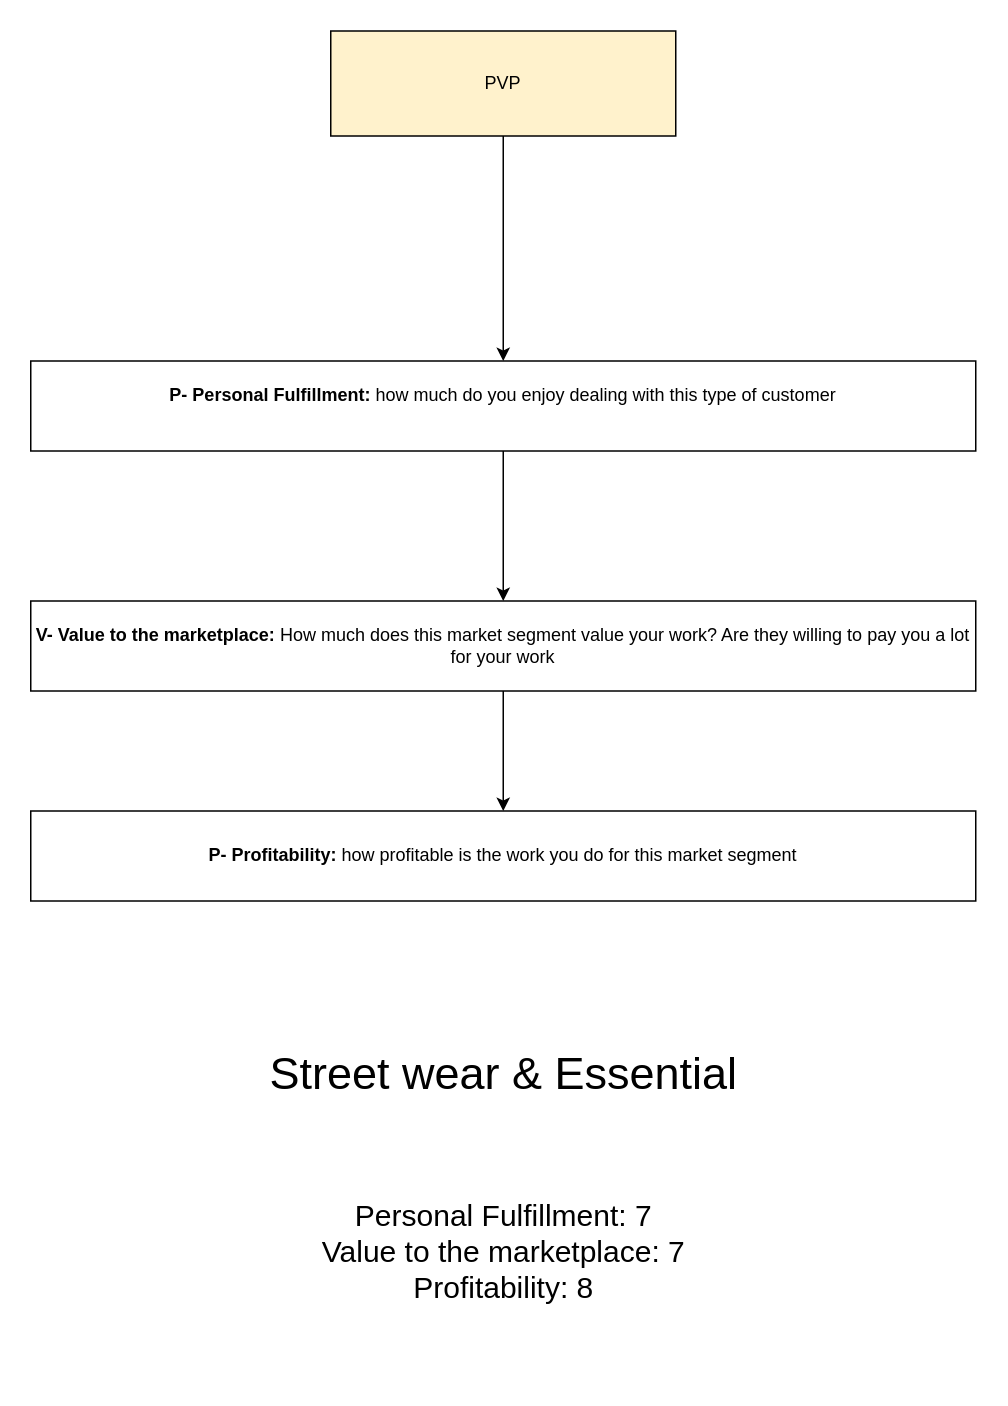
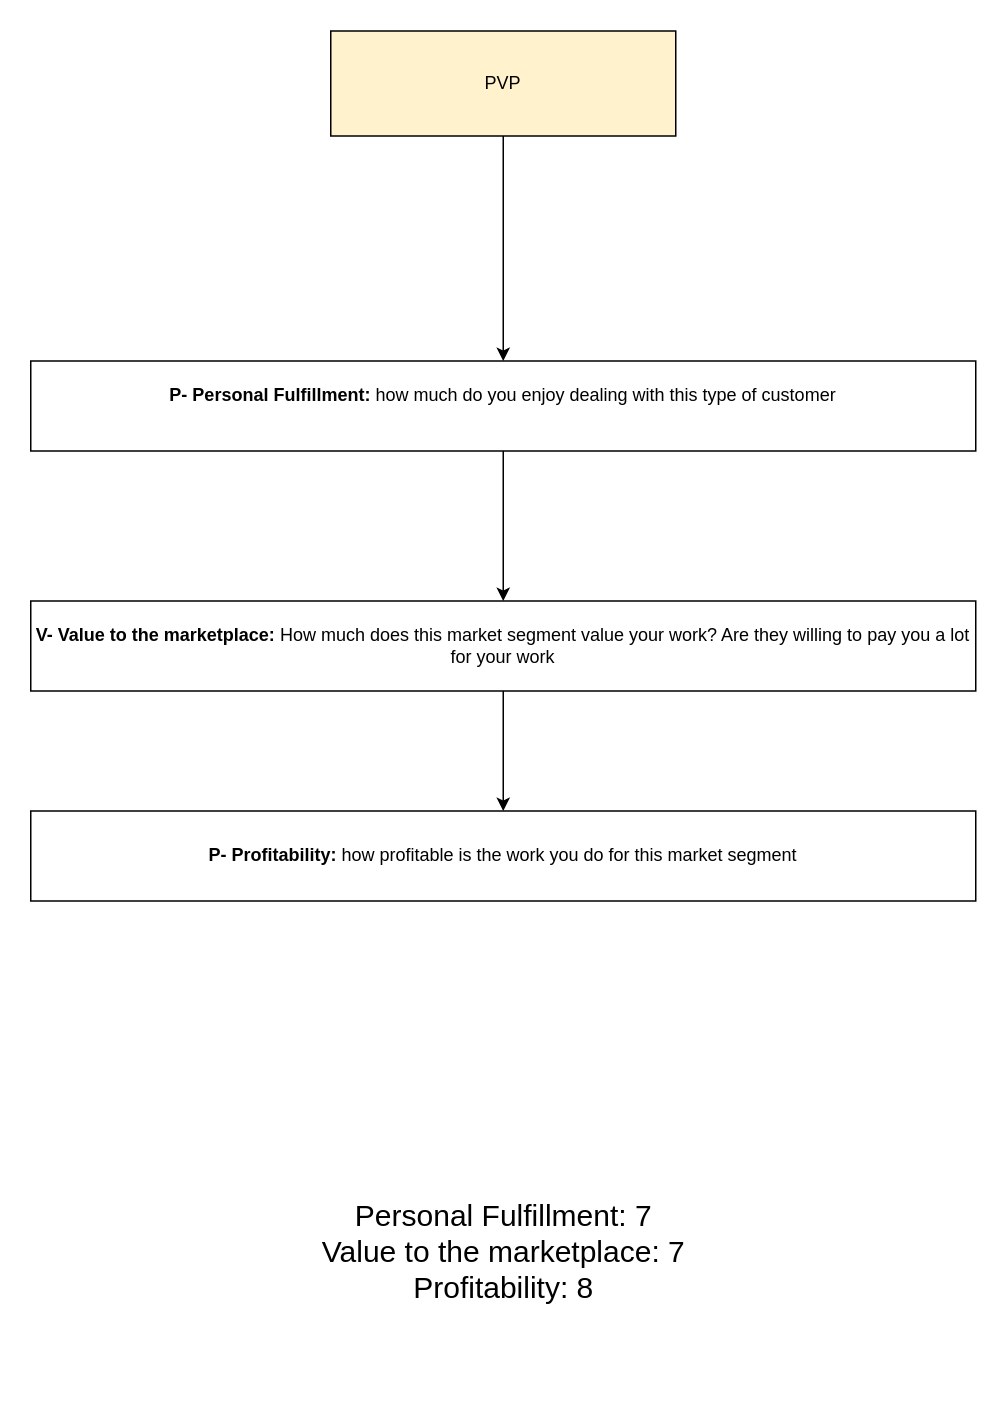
node "Street wear & Essential": removed
